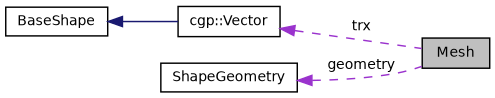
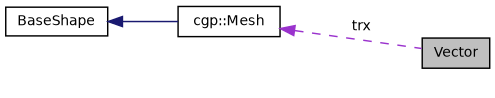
node "cgp::Vector": label "cgp::Vector" -> "cgp::Mesh"
node "Mesh": label "Mesh" -> "Vector"
node "ShapeGeometry": removed
